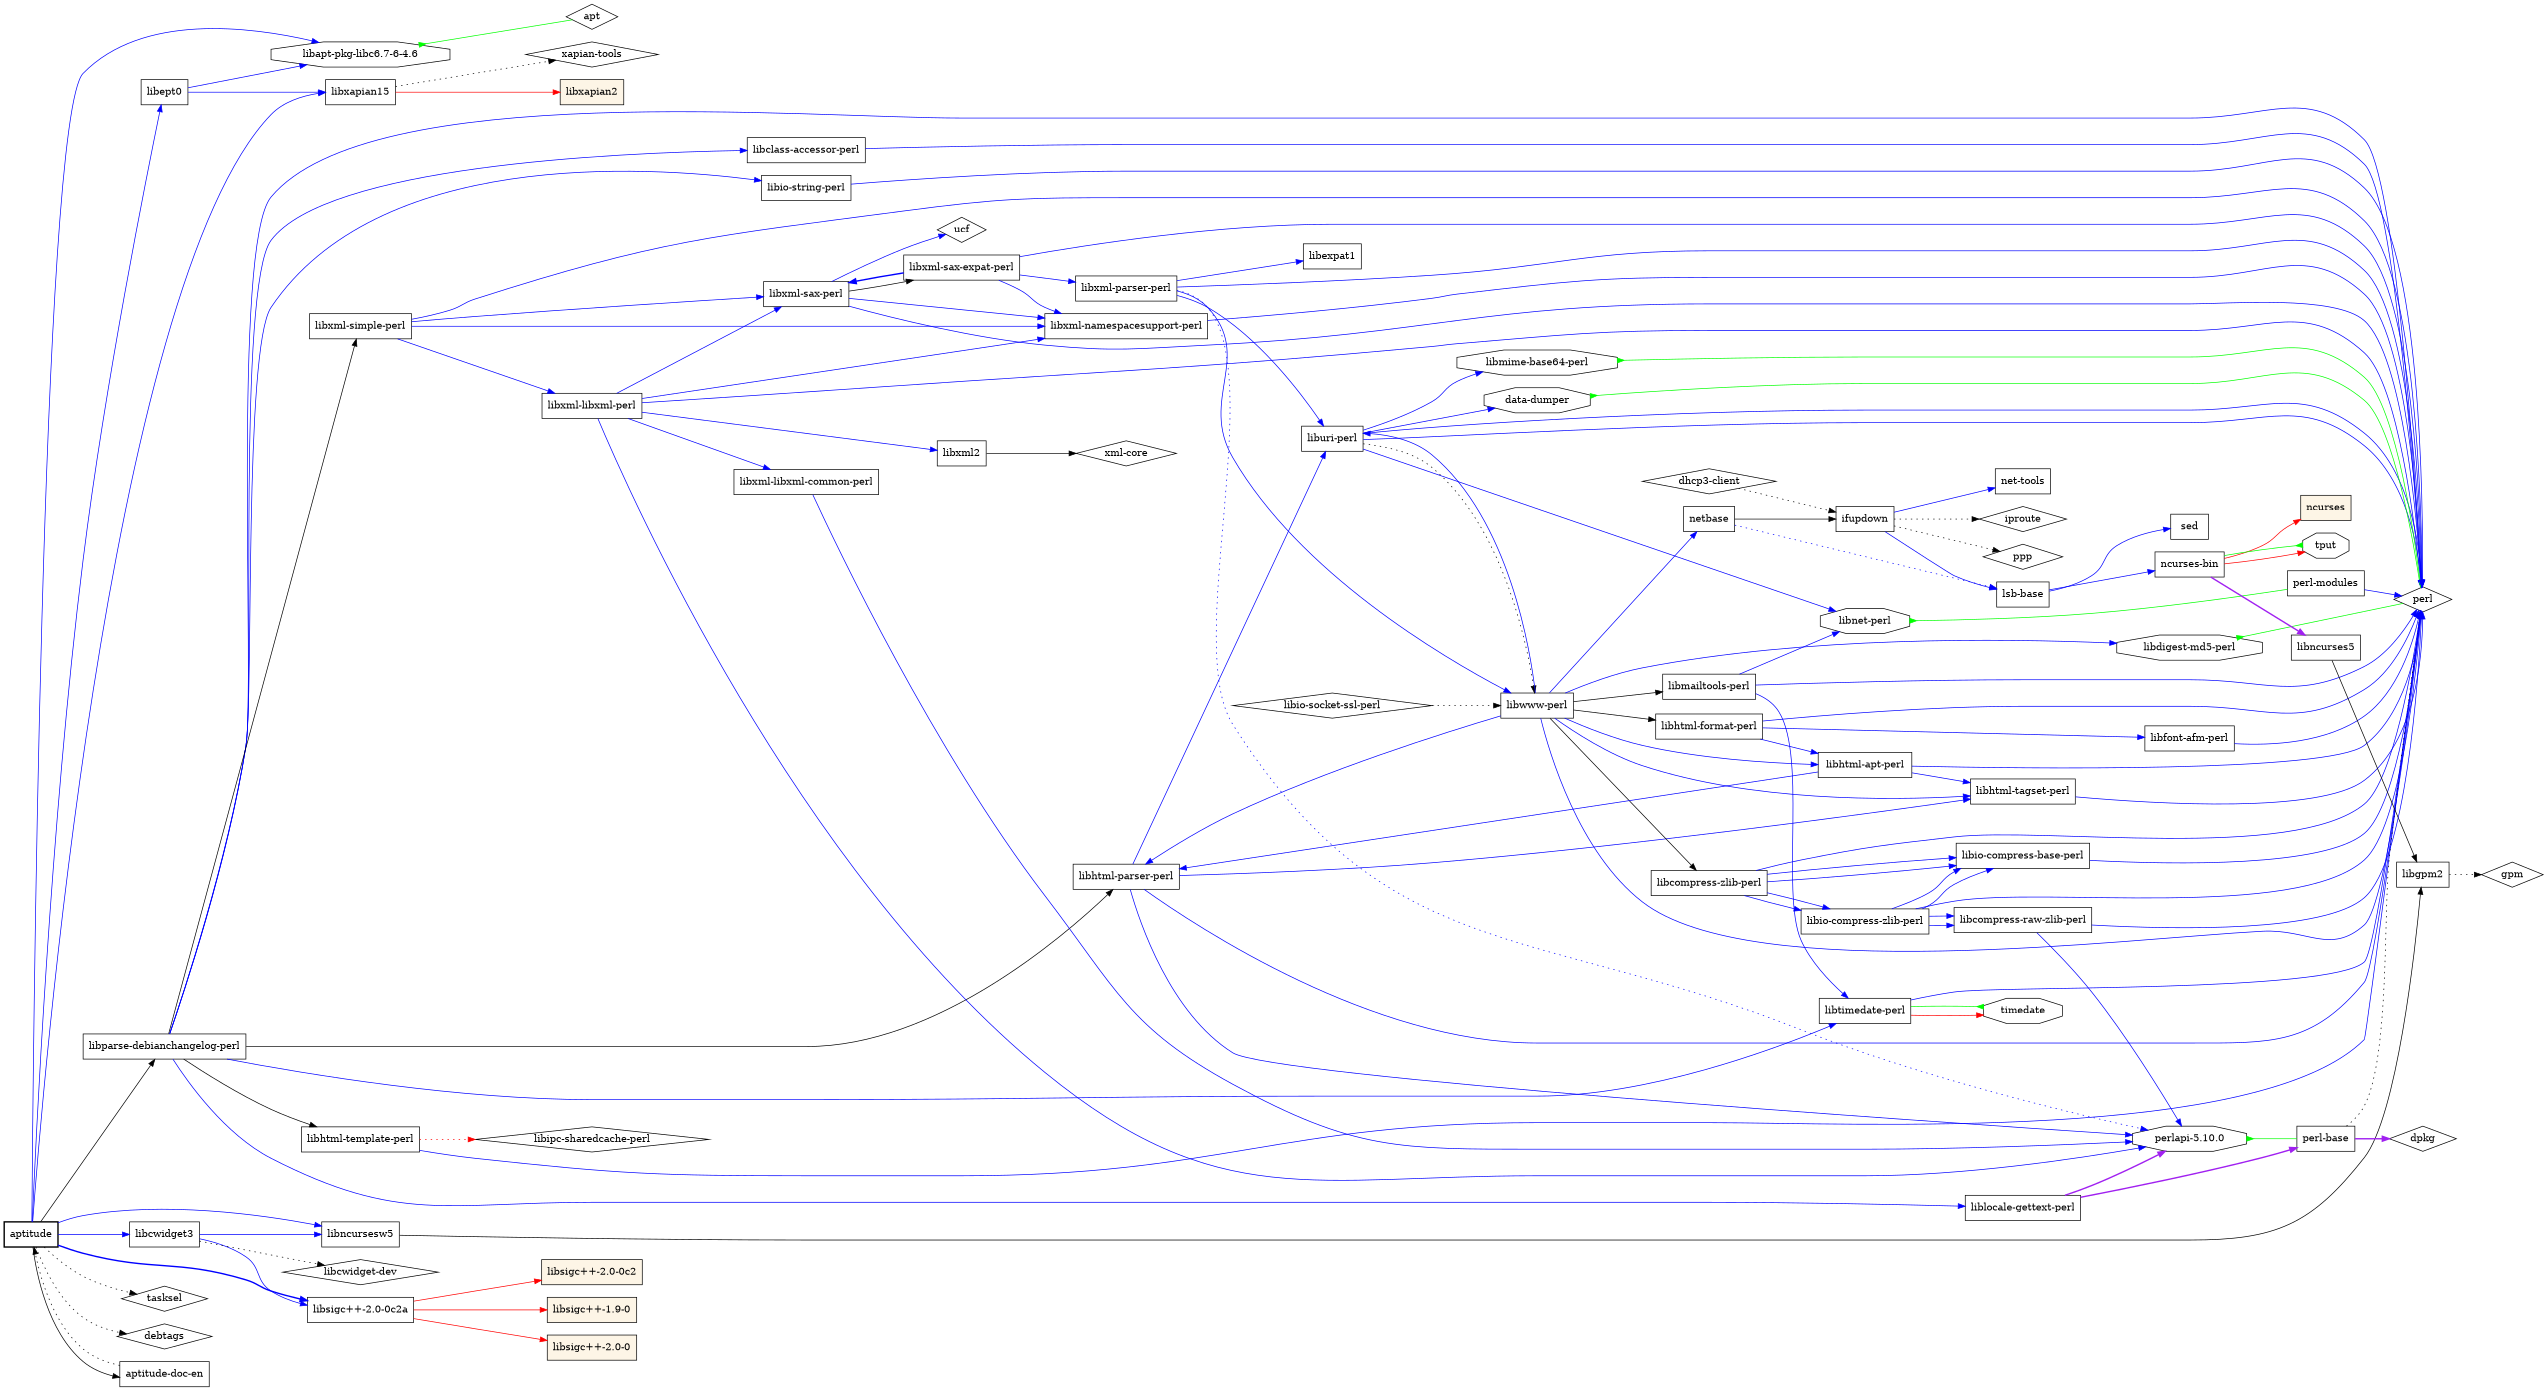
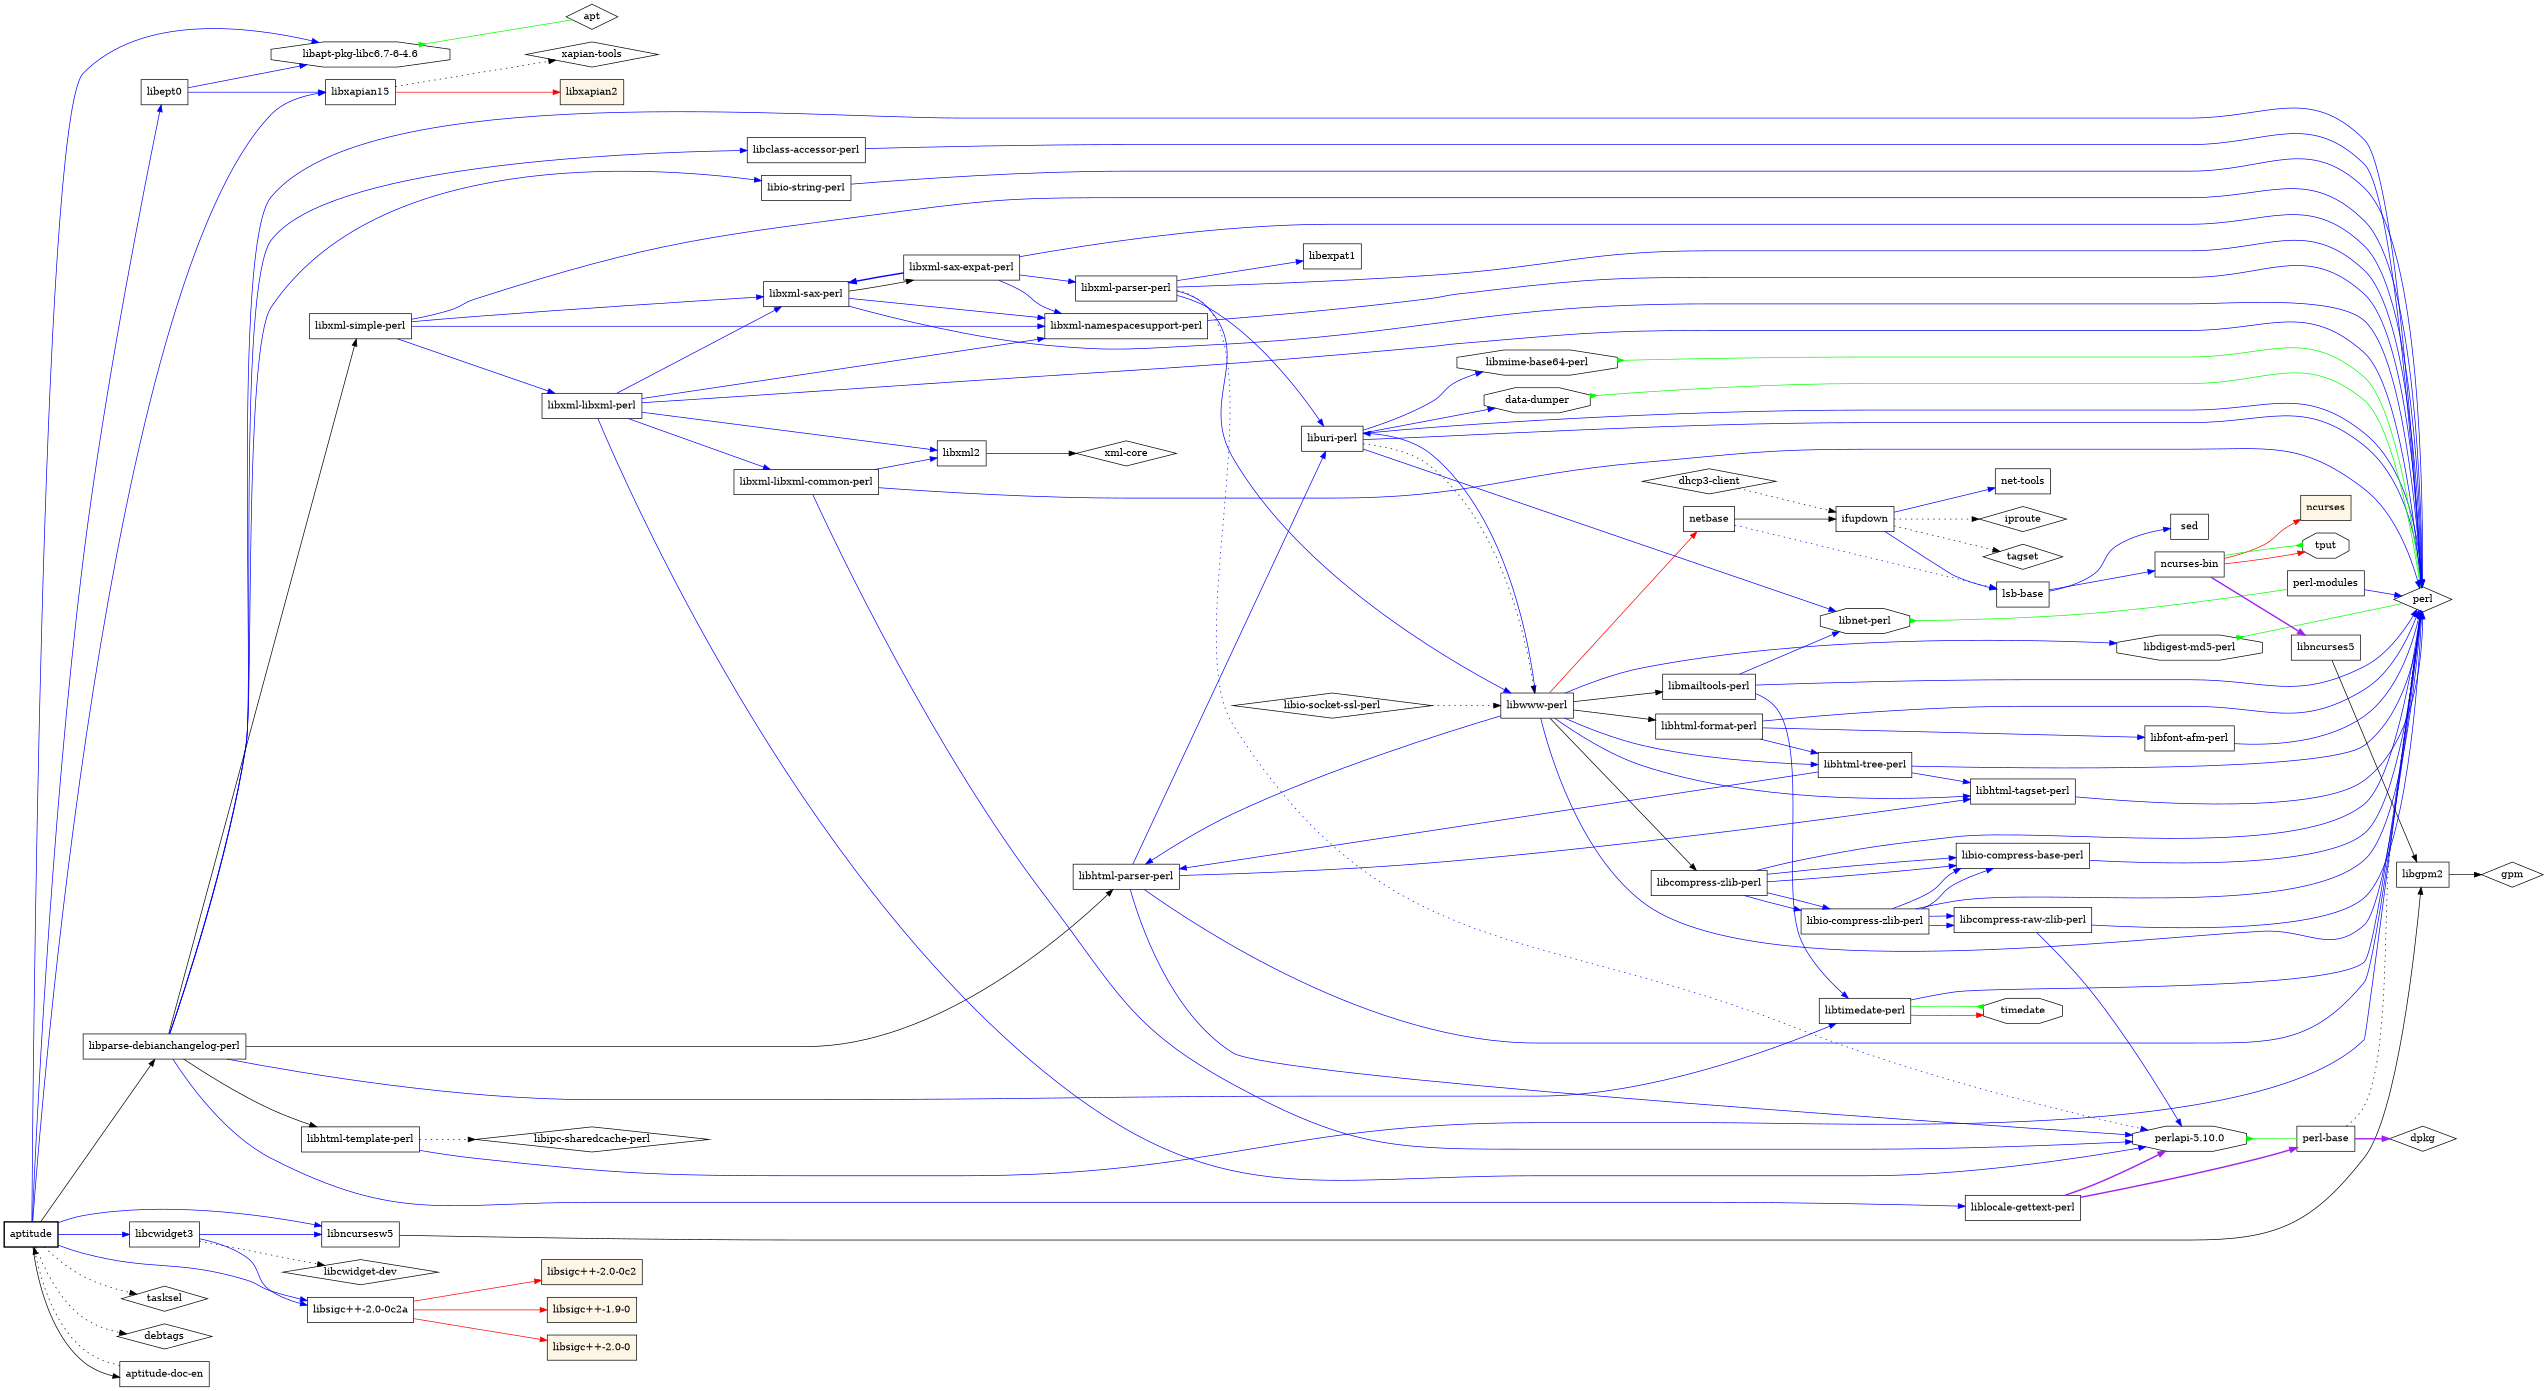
node "ucf": removed
edge "libxml-libxml-common-perl" -> "perl": added
edge "libxml-libxml-common-perl" -> "libxml2": added
node "ppp": label "ppp" -> "tagset"
edge "libwww-perl" -> "netbase": color blue -> red
node "libhtml-apt-perl": label "libhtml-apt-perl" -> "libhtml-tree-perl"
edge "libgpm2" -> "gpm": style dotted -> solid
edge "libhtml-template-perl" -> "libipc-sharedcache-perl": color red -> black
edge "aptitude" -> "libsigc++-2.0-0c2a": style bold -> solid
